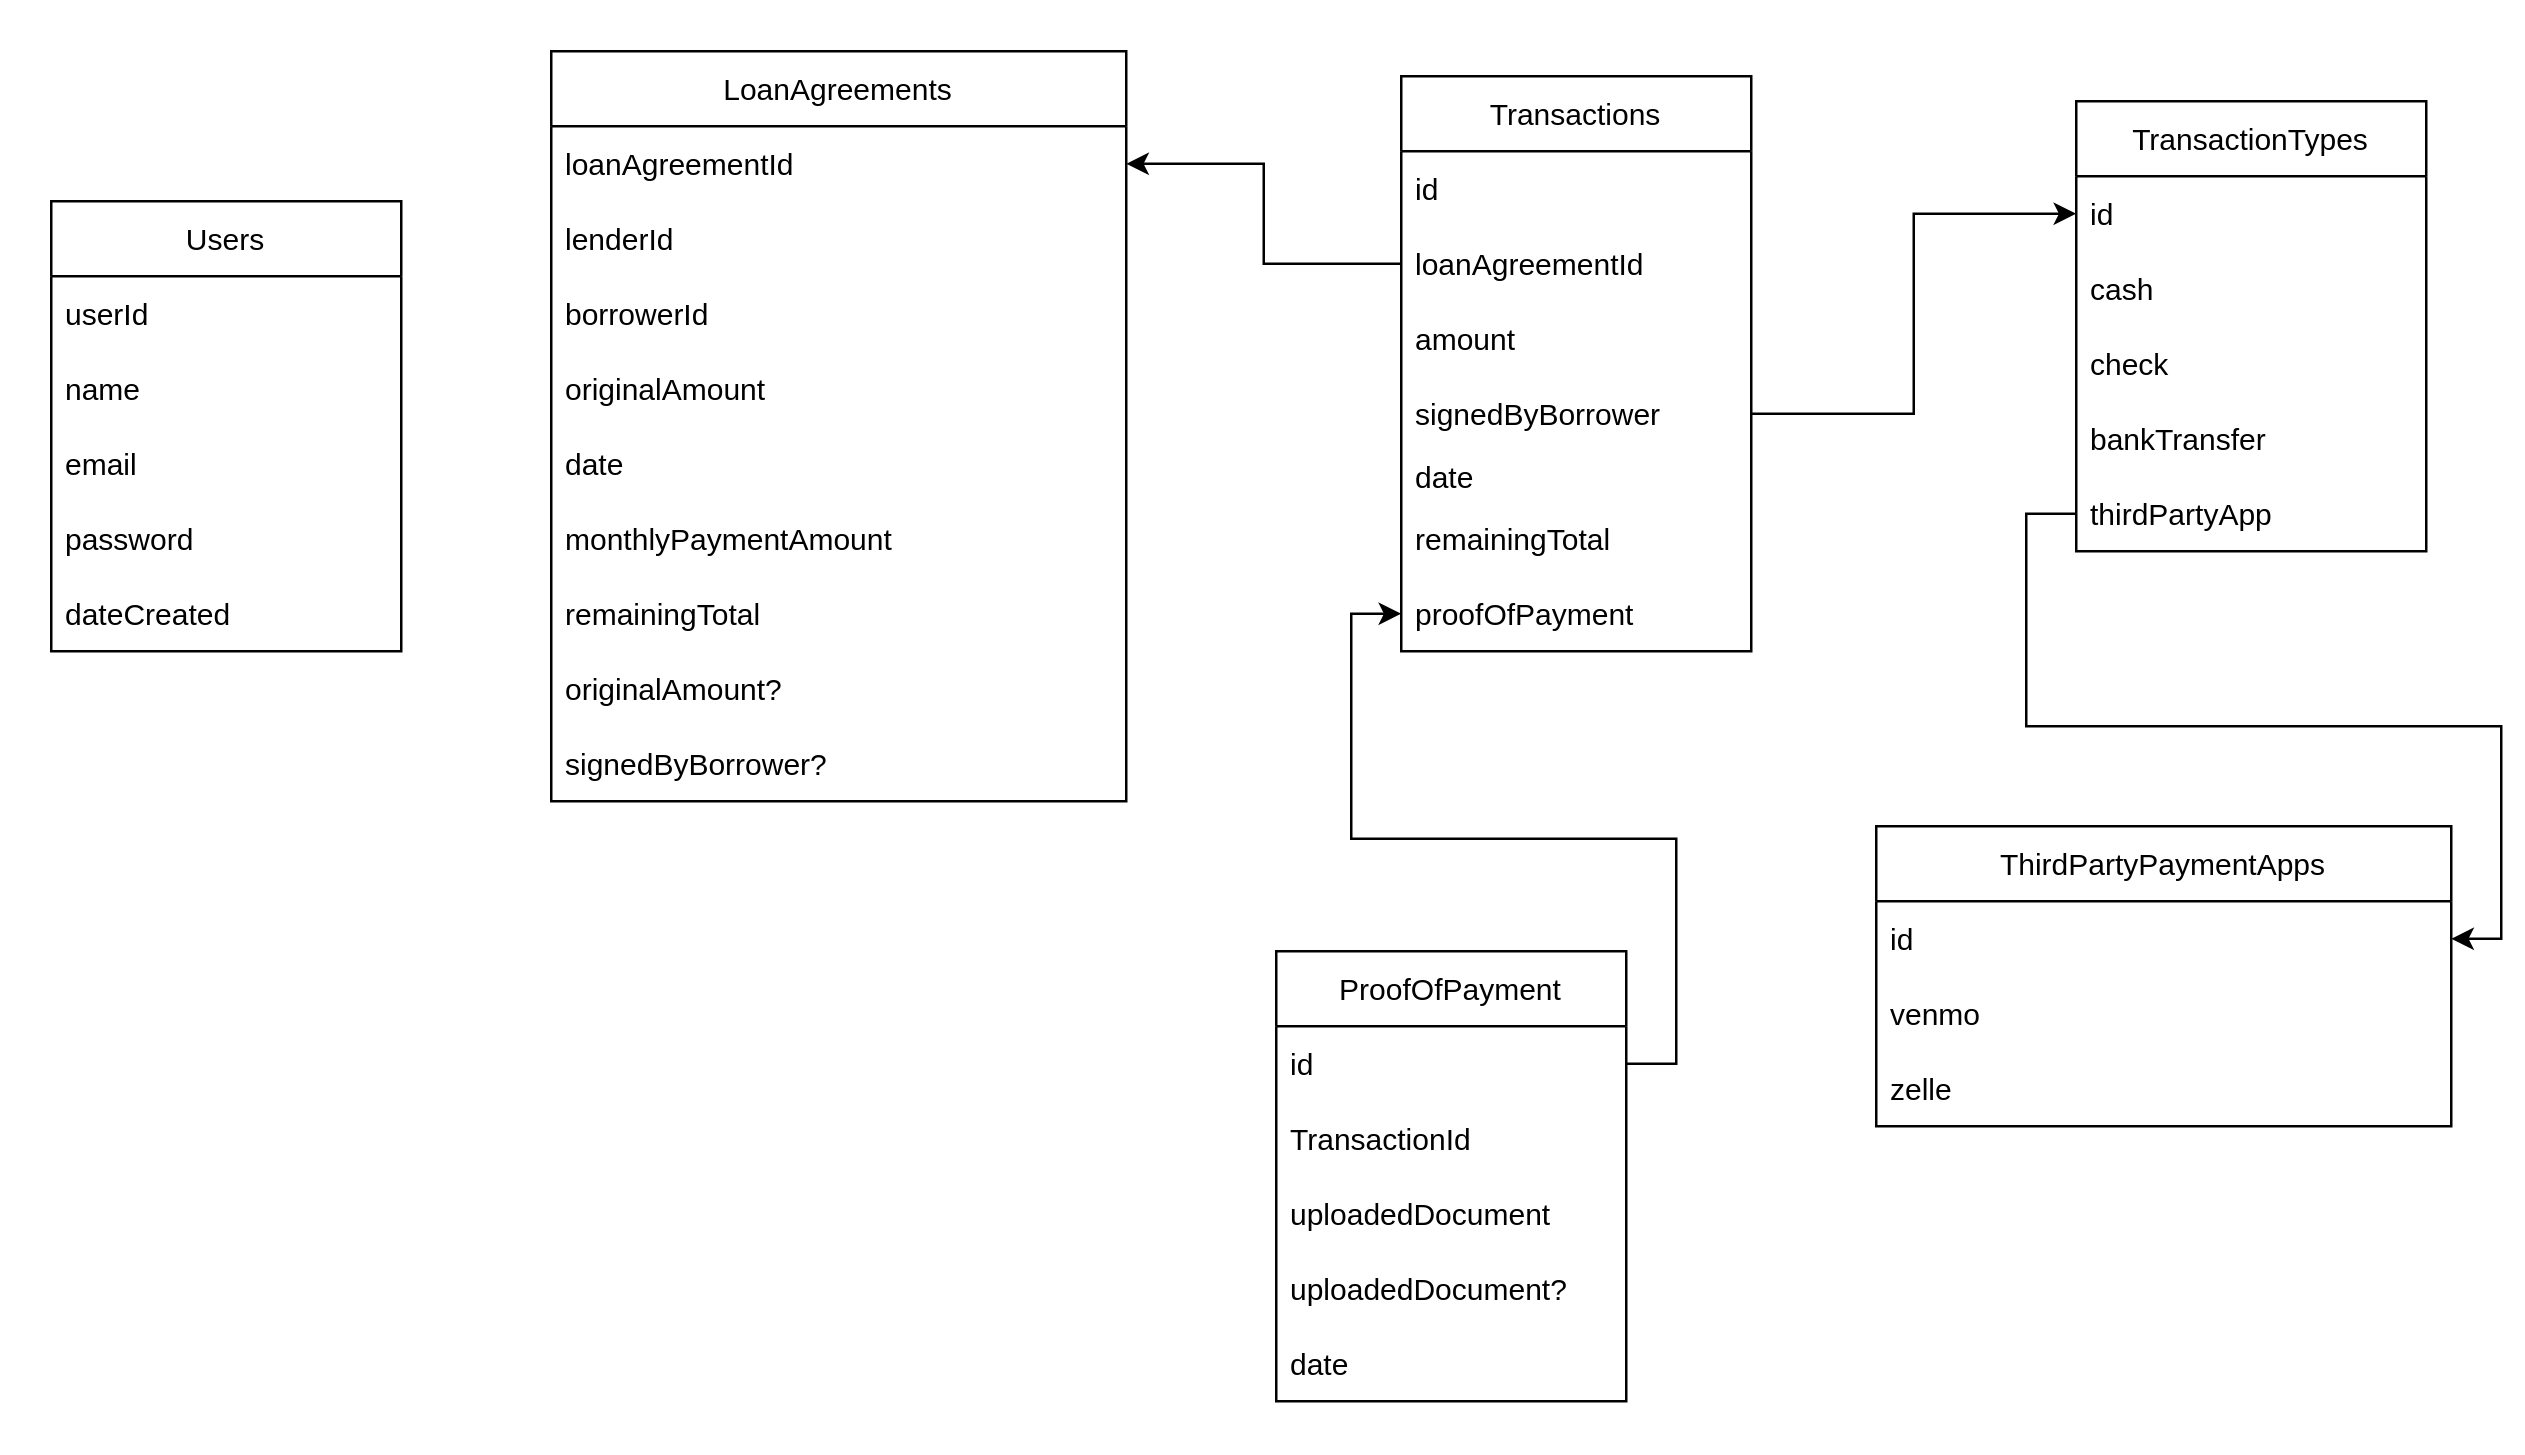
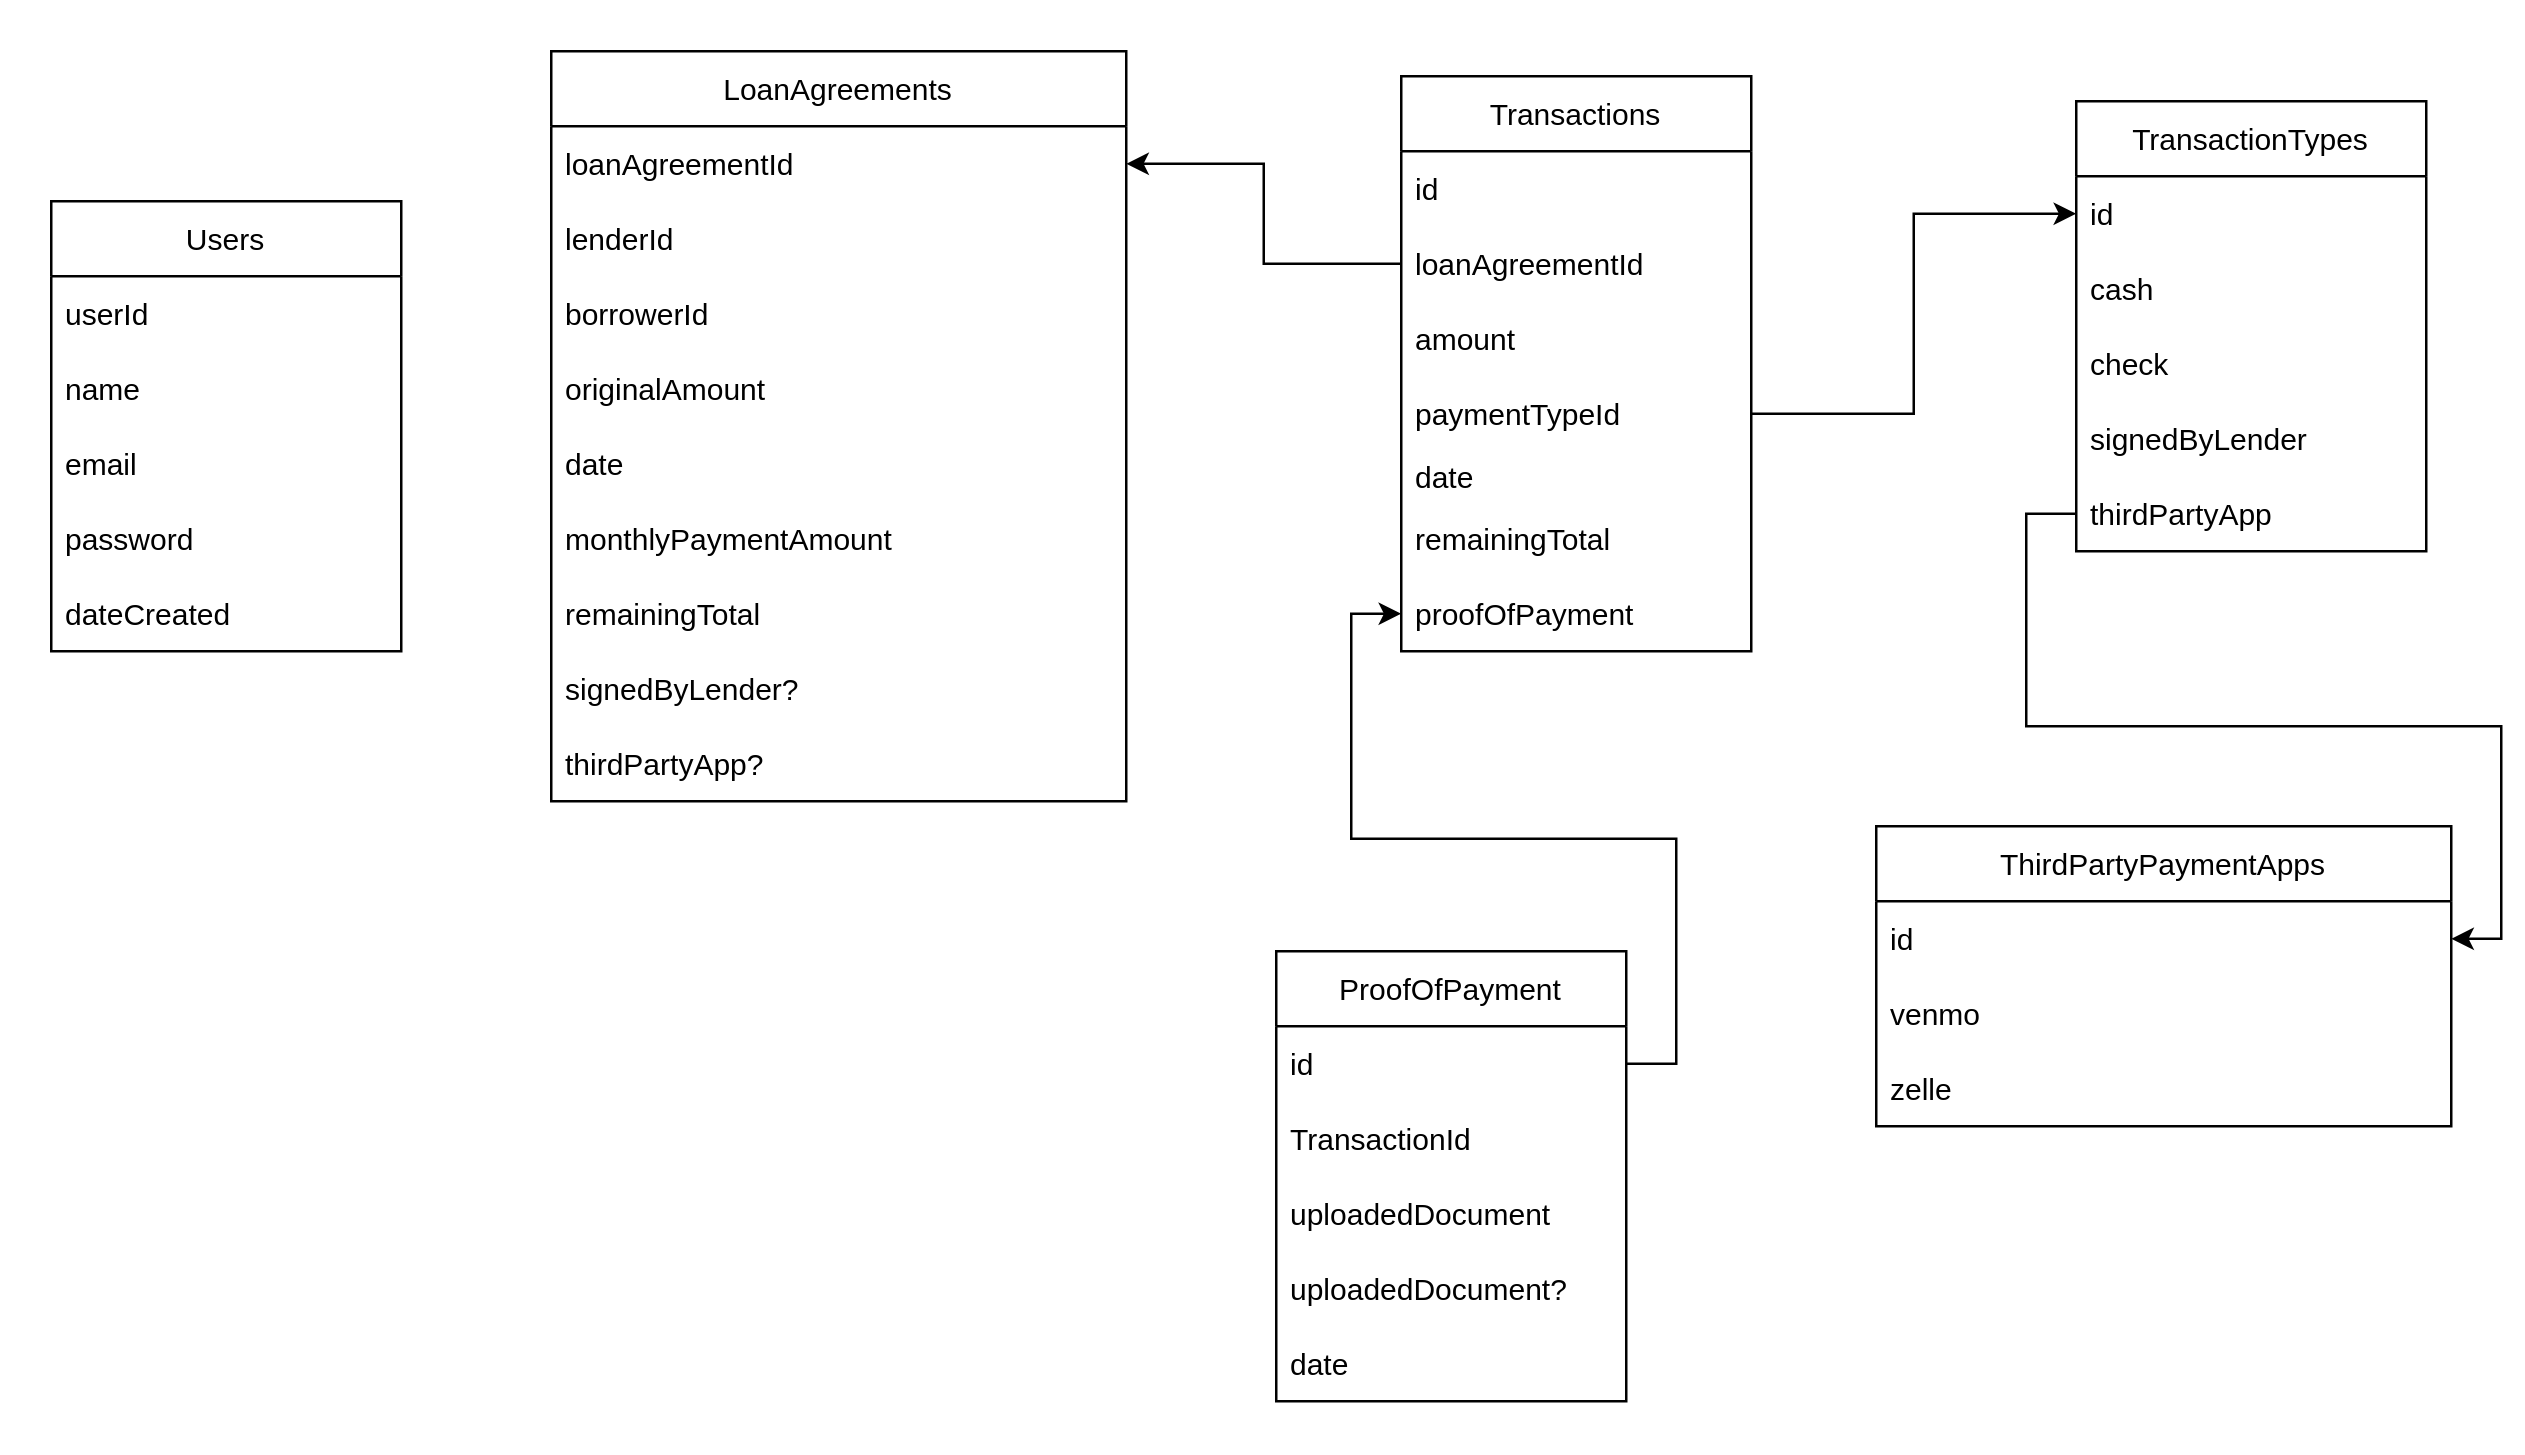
node "signedByBorrower": label "signedByBorrower" -> "paymentTypeId"
node "bankTransfer": label "bankTransfer" -> "signedByLender"
node "originalAmount?": label "originalAmount?" -> "signedByLender?"
node "signedByBorrower?": label "signedByBorrower?" -> "thirdPartyApp?"
